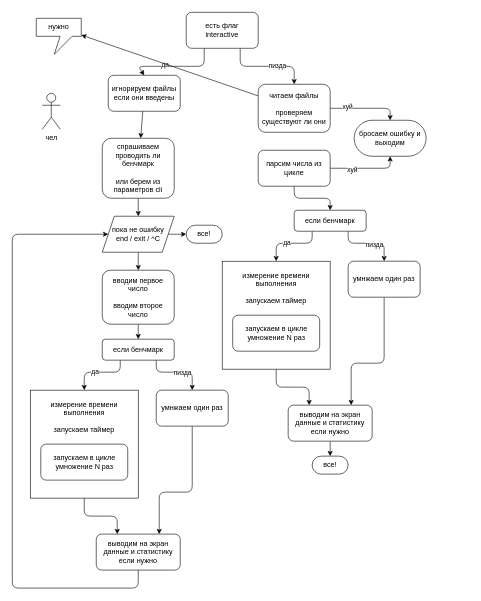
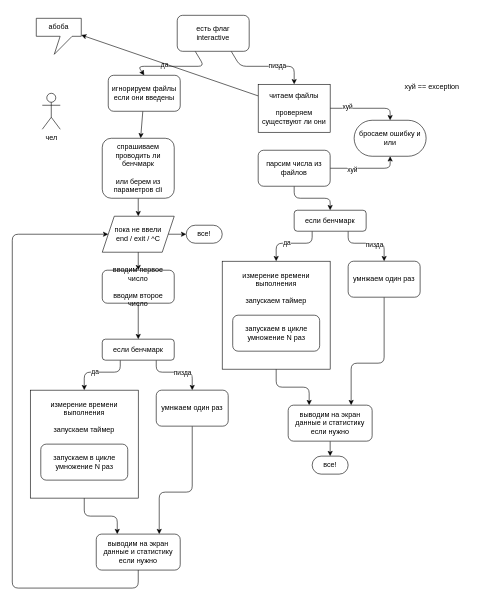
node "нужно": label "нужно" -> "абоба"
node "есть флаг interactive": moved (222, 30) -> (213, 33)
node "хуй == exception": added
node "читаем файлы проверяем существуют ли они": shape rounded rectangle -> rectangle
node "бросаем ошибку и выходим": label "бросаем ошибку и выходим" -> "бросаем ошибку и или"
node "парсим числа из цикле": label "парсим числа из цикле" -> "парсим числа из файлов"
node "пока не ошибку end / exit / ^C": label "пока не ошибку end / exit / ^C" -> "пока не ввели end / exit / ^C"
node "вводим первое число вводим второе число": size 72x54 -> 72x33
